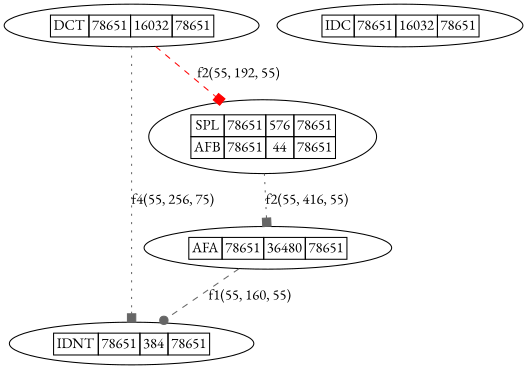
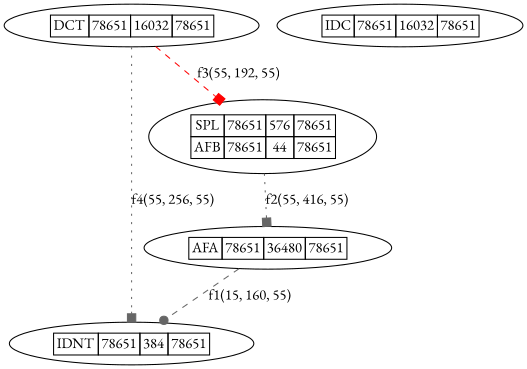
edge "DCT" -> "SPL": label "f2(55, 192, 55)" -> "f3(55, 192, 55)"
edge "DCT" -> "IDNT": label "f4(55, 256, 75)" -> "f4(55, 256, 55)"
edge "AFA" -> "IDNT": label "f1(55, 160, 55)" -> "f1(15, 160, 55)"
